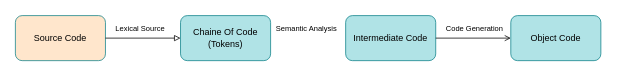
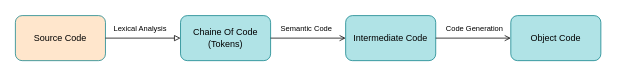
node "Lexical Source": label "Lexical Source" -> "Lexical Analysis"
node "Semantic Analysis": label "Semantic Analysis" -> "Semantic Code"
edge "Chaine Of Code (Tokens)" -> "Intermediate Code": added
